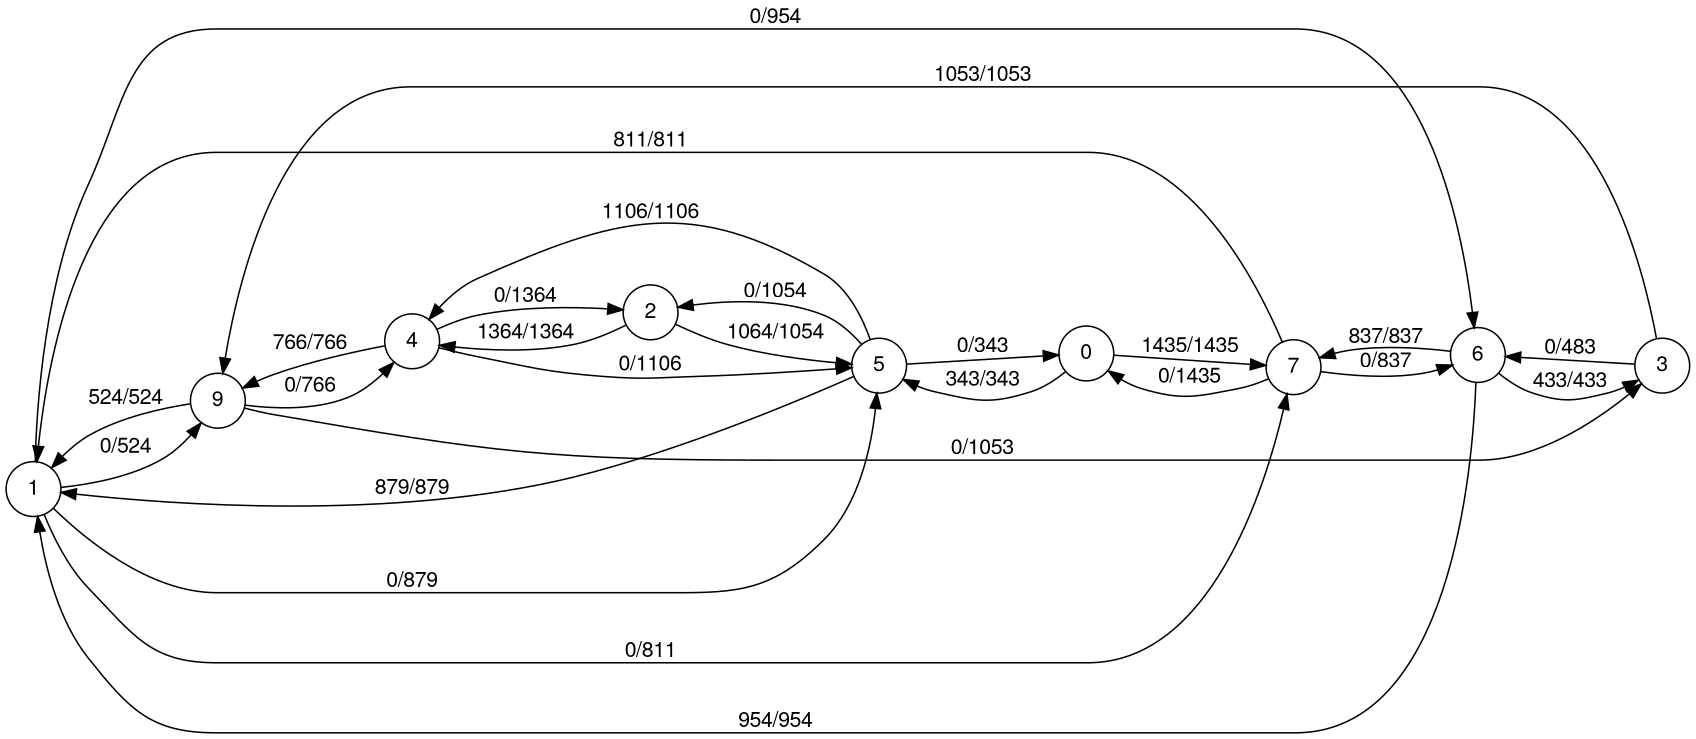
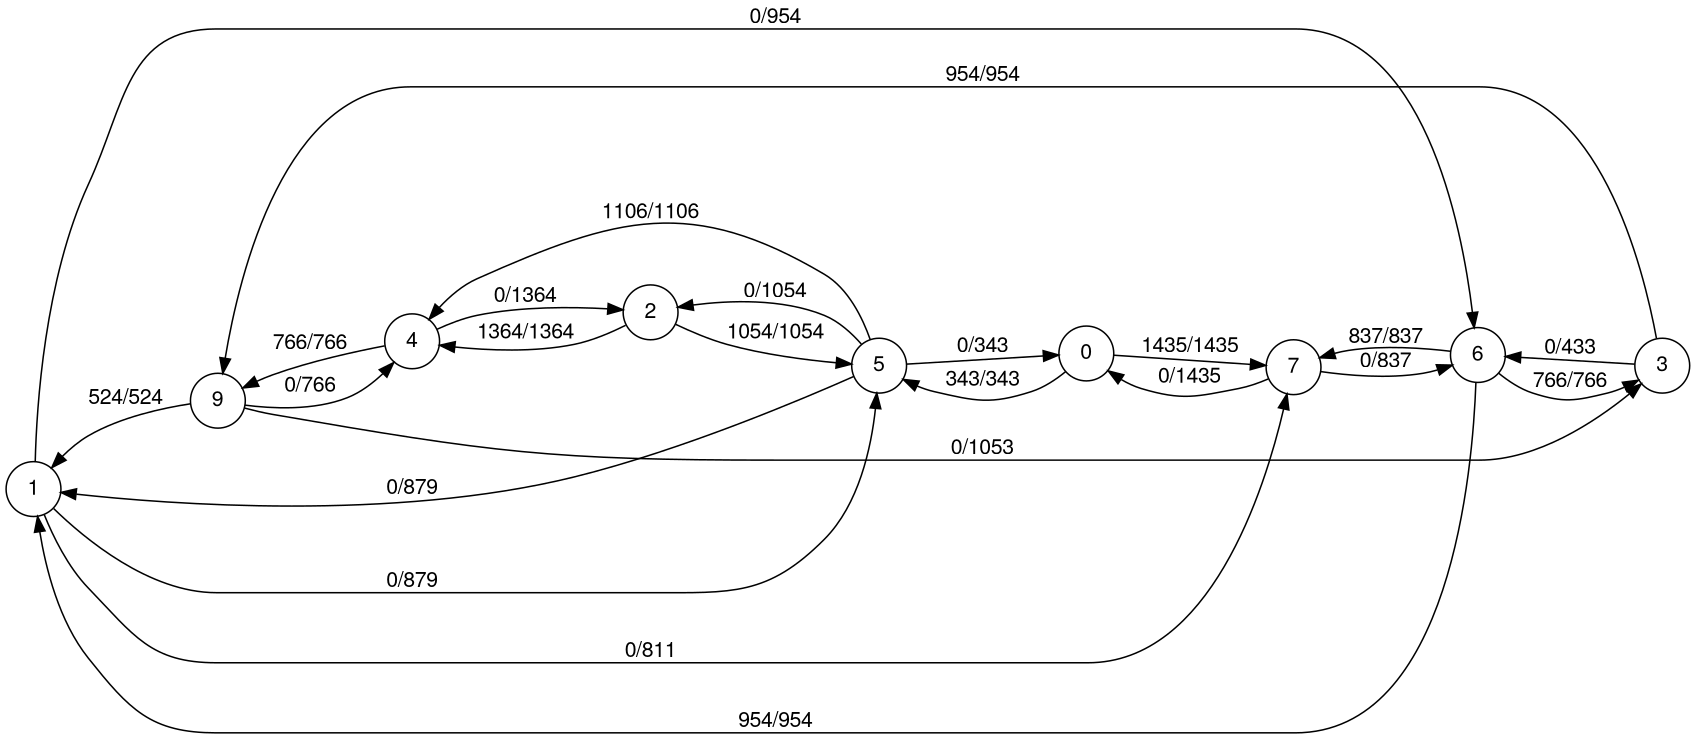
edge "3" -> "9": label "1053/1053" -> "954/954"
edge "7" -> "1": removed, label "811/811"
edge "2" -> "5": label "1064/1054" -> "1054/1054"
edge "3" -> "6": label "0/483" -> "0/433"
edge "4" -> "5": removed, label "0/1106"
edge "6" -> "3": label "433/433" -> "766/766"
edge "1" -> "9": removed, label "0/524"
edge "5" -> "1": label "879/879" -> "0/879"
